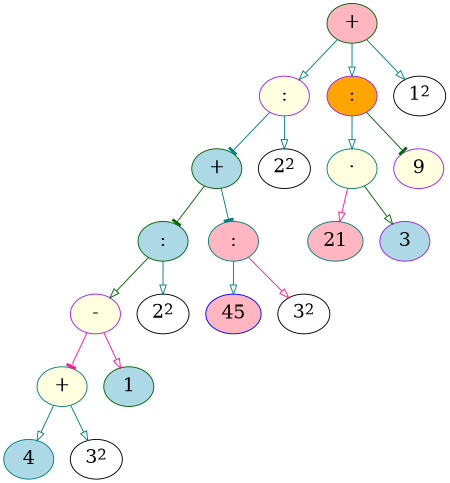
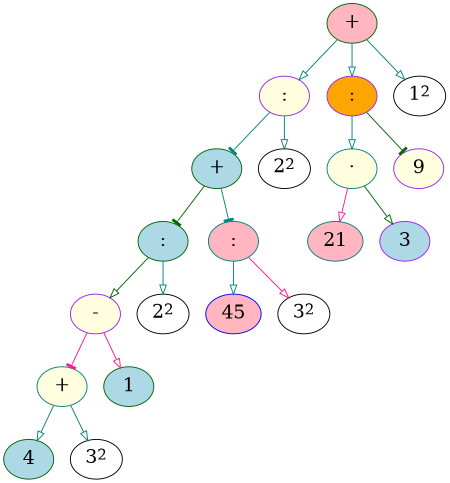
node "4": color teal -> darkgreen
